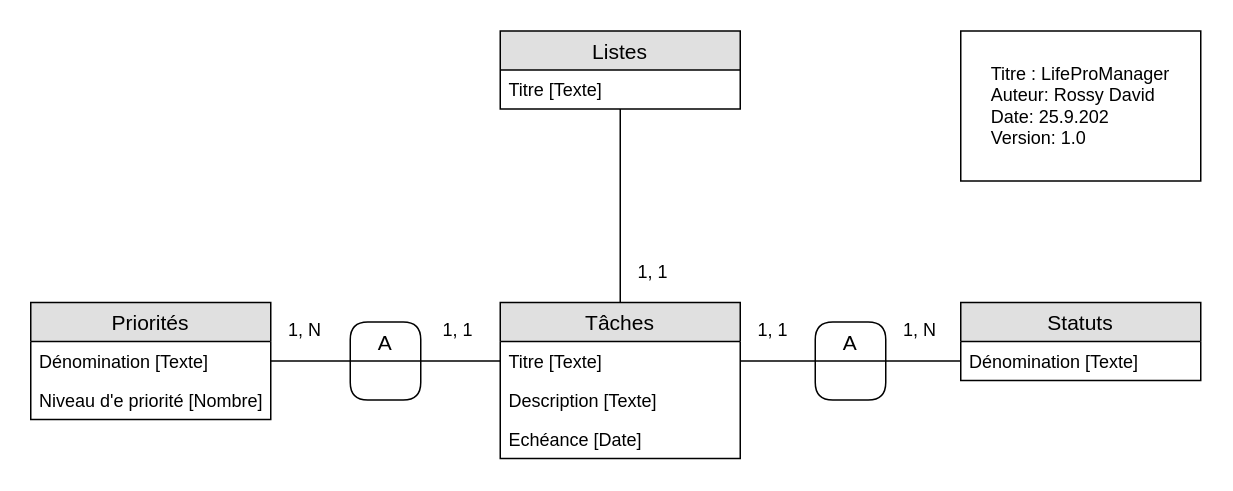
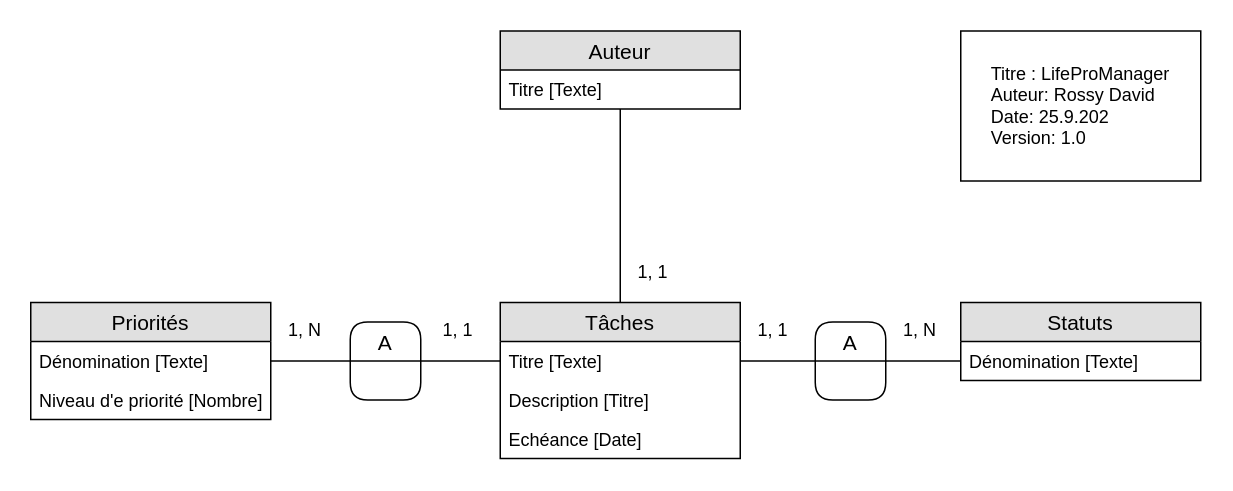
node "Listes": label "Listes" -> "Auteur"
node "Description [Texte]": label "Description [Texte]" -> "Description [Titre]"
